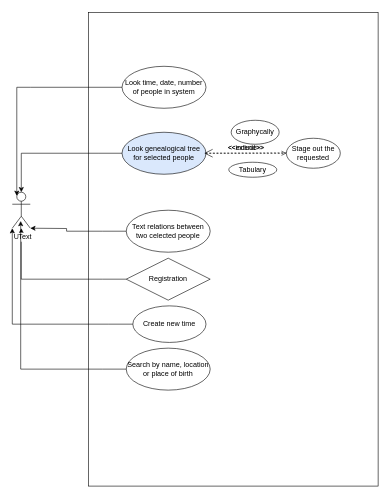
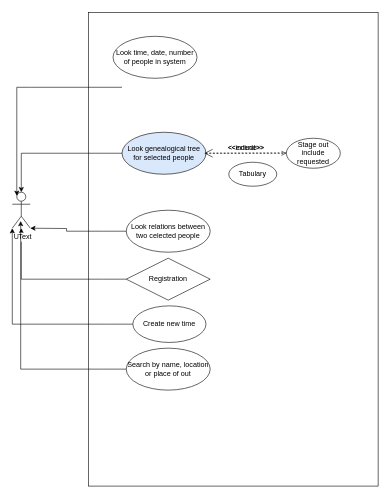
node "Look time, date, number of people in system": moved (164, 87) -> (155, 57)
node "Graphycally": removed
node "Stage out the requested": label "Stage out the requested" -> "Stage out include requested"
node "Tabulary": size 48x15 -> 48x24
node "Text relations between two celected people": label "Text relations between two celected people" -> "Look relations between two celected people"
node "Search by name, location or place of birth": label "Search by name, location or place of birth" -> "Search by name, location or place of out"
